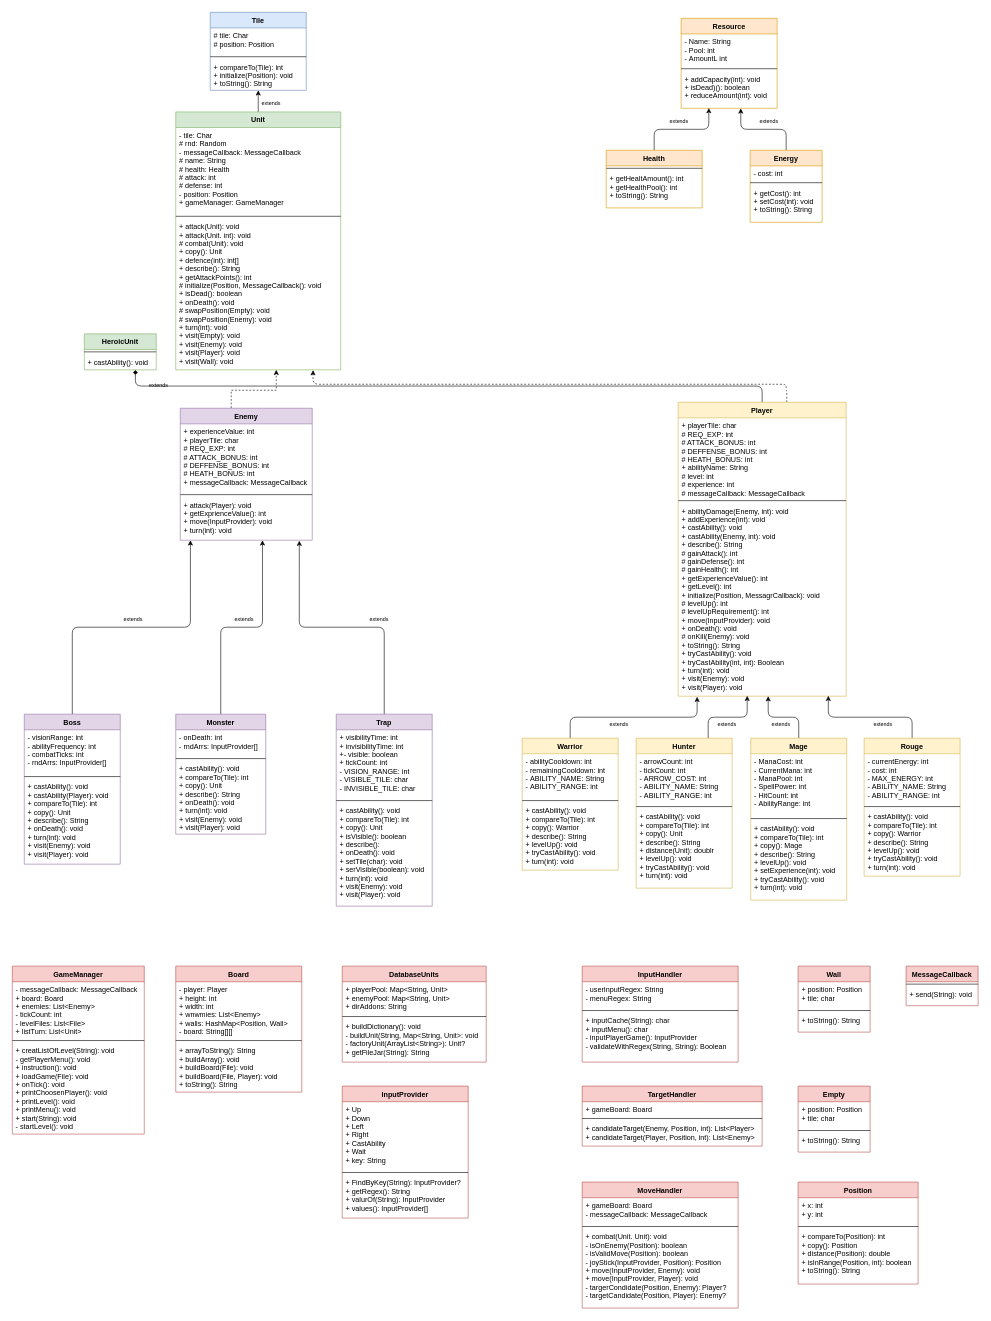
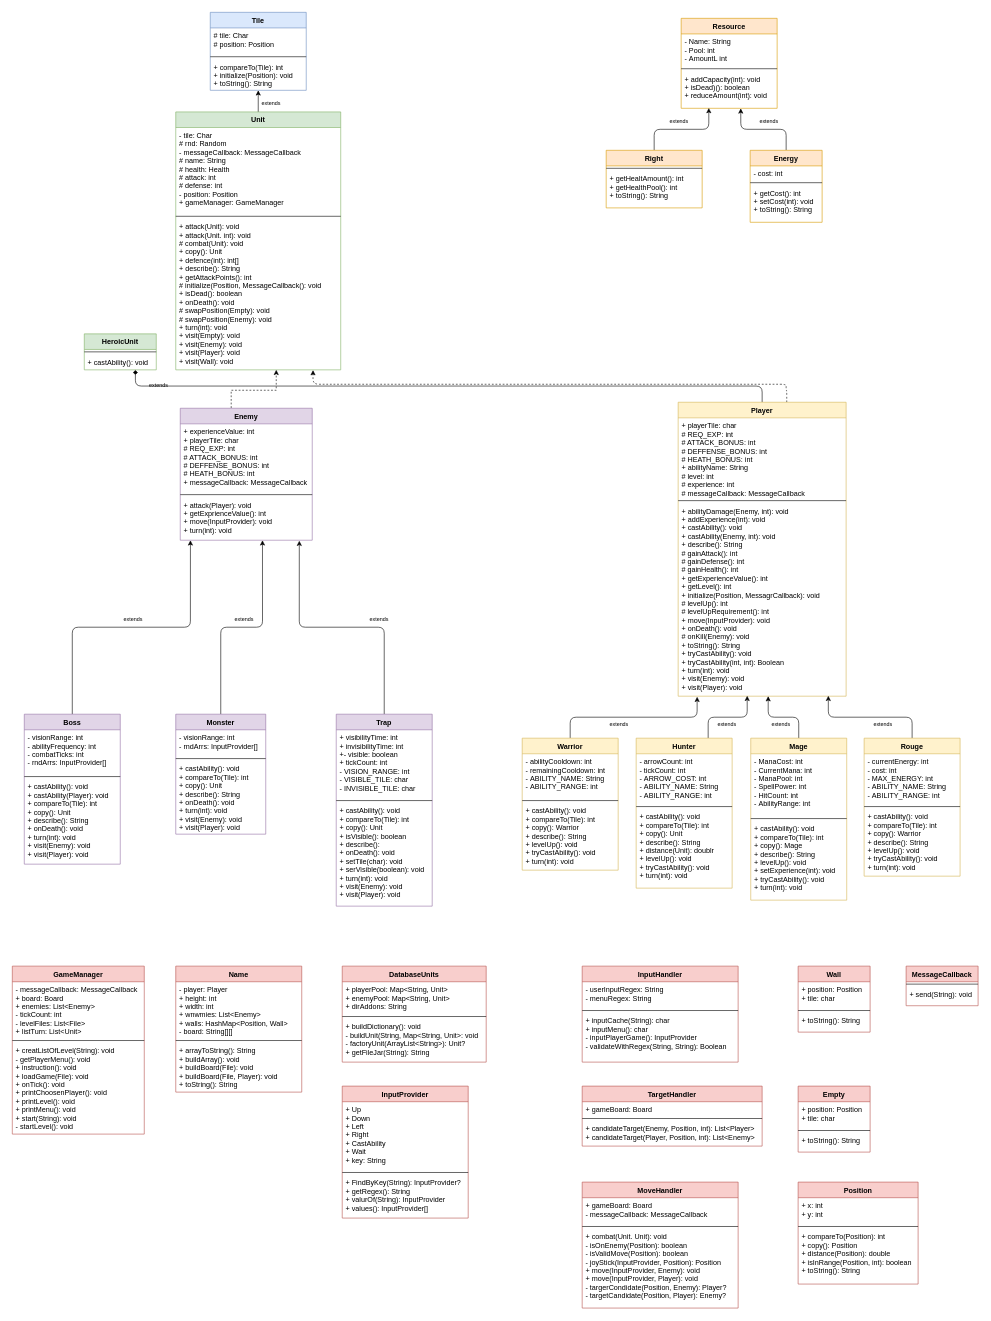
node "Health": label "Health" -> "Right"
node "- onDeath: int - rndArrs: InputProvider[]": label "- onDeath: int - rndArrs: InputProvider[]" -> "- visionRange: int - rndArrs: InputProvider[]"
node "Board": label "Board" -> "Name"
